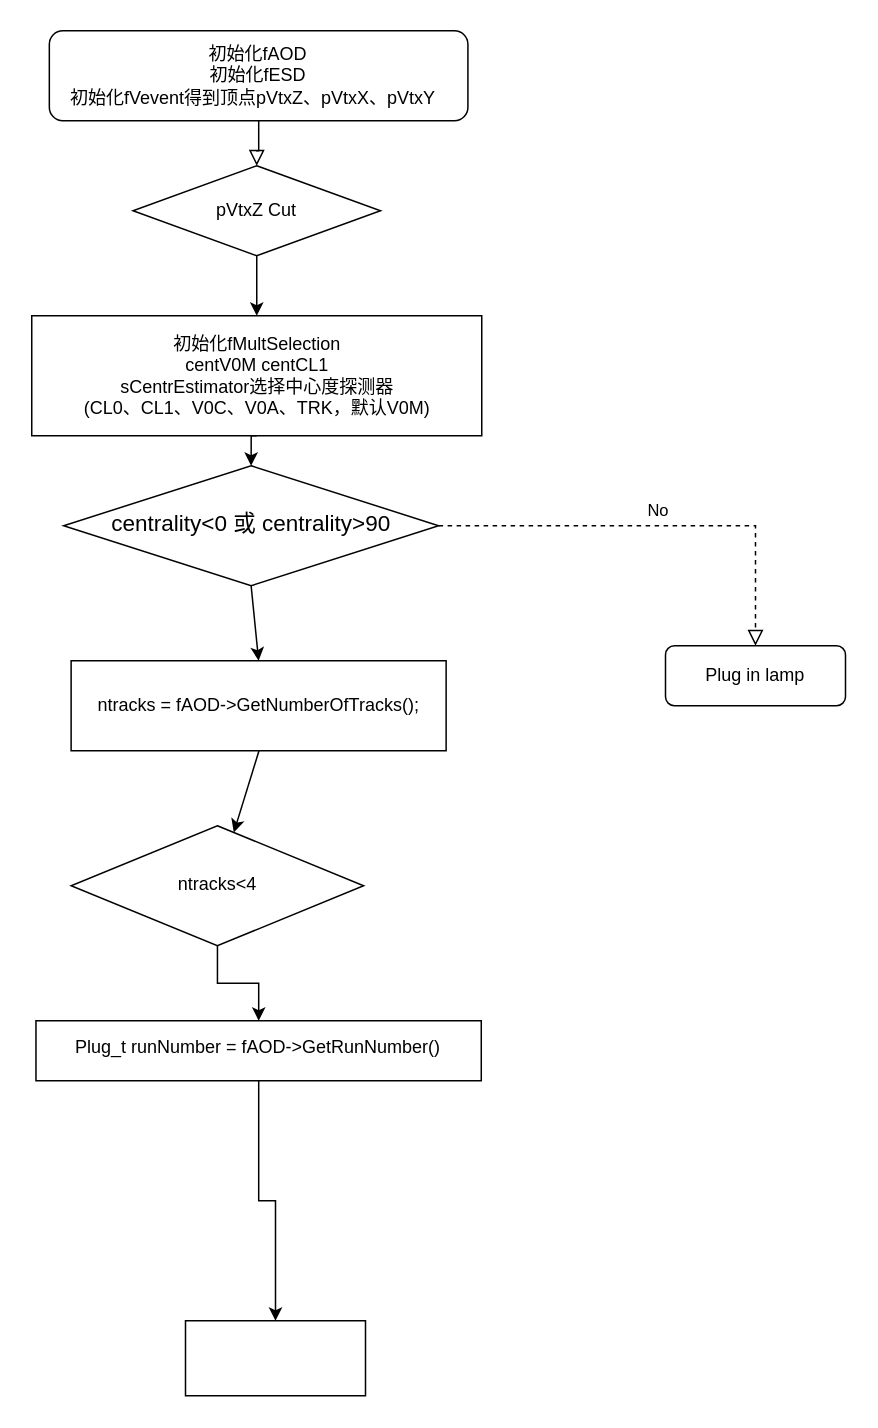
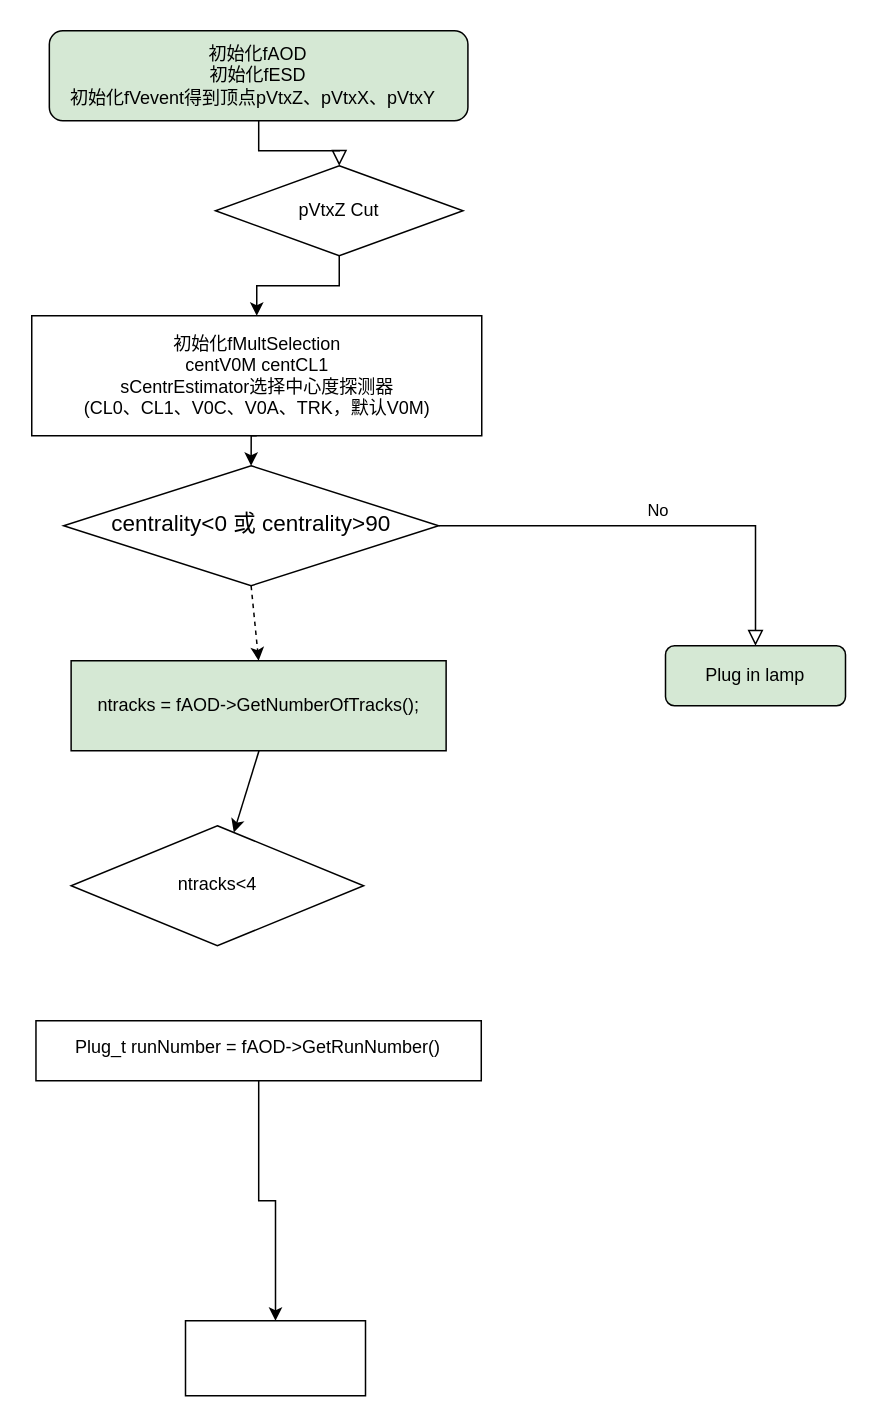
node "初始化fAOD 初始化fESD 初始化fVevent得到顶点pVtxZ、pVtxX、pVtxY": fillcolor #ffffff -> #d5e8d4
node "pVtxZ Cut": moved (257, 211) -> (339, 211)
edge "centrality<0 或 centrality>90" -> "Plug in lamp": style dashed -> solid
edge "centrality<0 或 centrality>90" -> "ntracks = fAOD->GetNumberOfTracks();": style solid -> dashed
node "Plug in lamp": fillcolor #ffffff -> #d5e8d4
node "ntracks = fAOD->GetNumberOfTracks();": fillcolor #ffffff -> #d5e8d4
edge "ntracks<4" -> "Plug_t runNumber = fAOD->GetRunNumber()": removed
